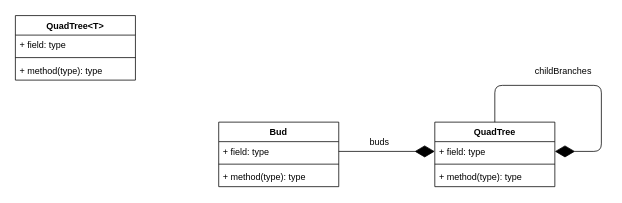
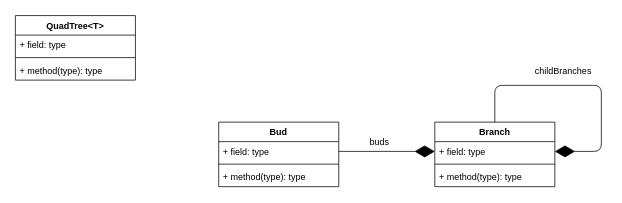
node "QuadTree": label "QuadTree" -> "Branch"
